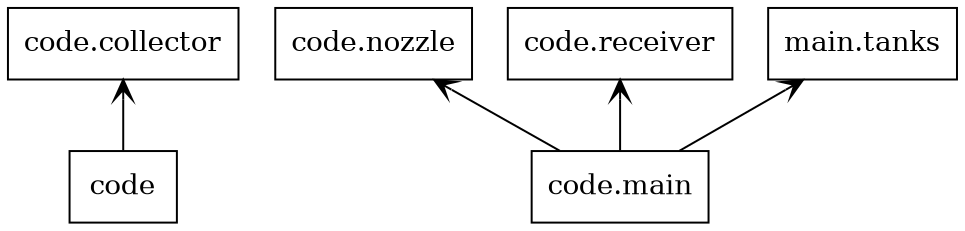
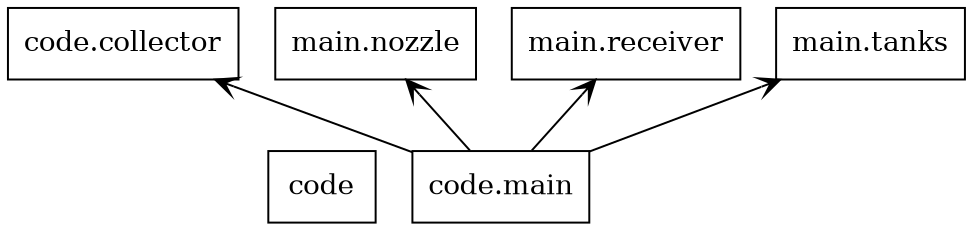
node "code.nozzle": label "code.nozzle" -> "main.nozzle"
node "code.receiver": label "code.receiver" -> "main.receiver"
edge "code" -> "code.collector": now "code.main" -> "code.collector"
